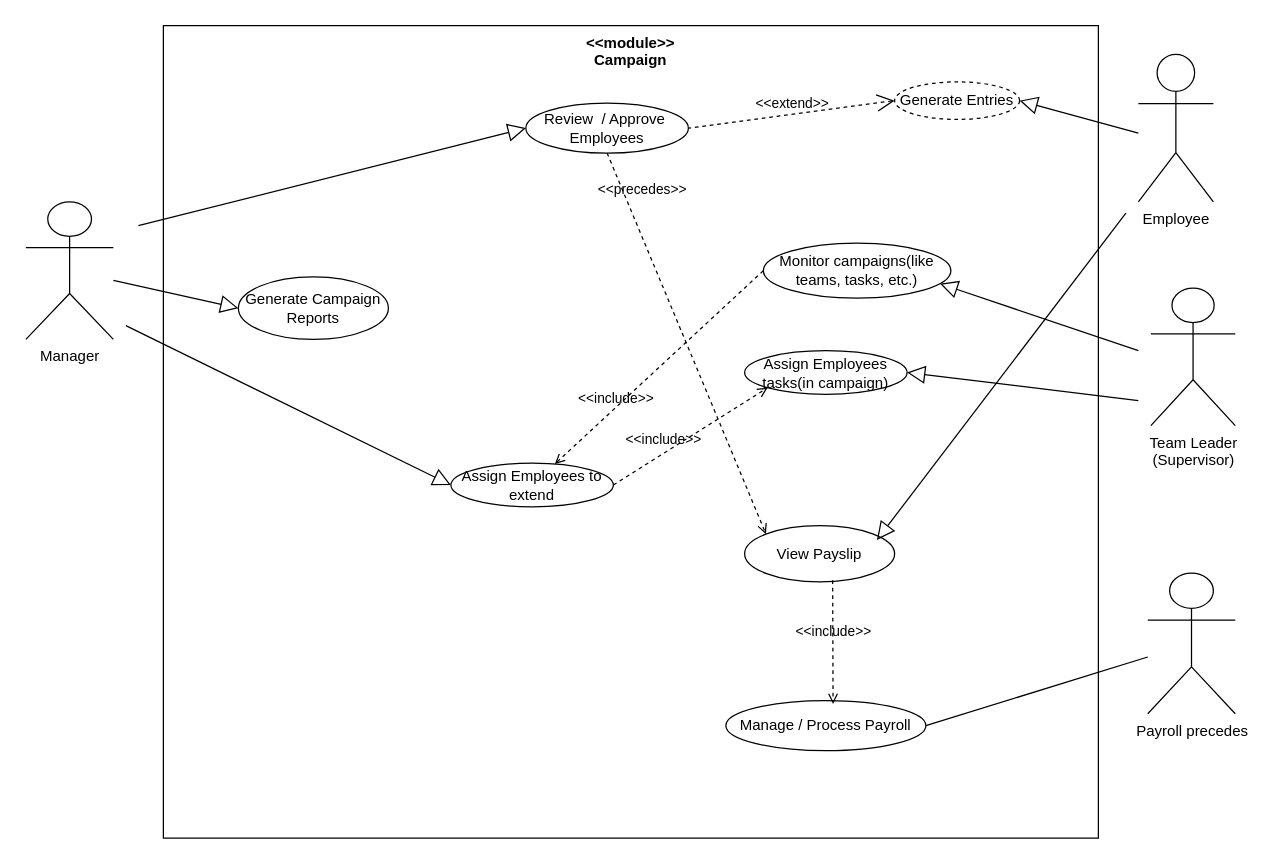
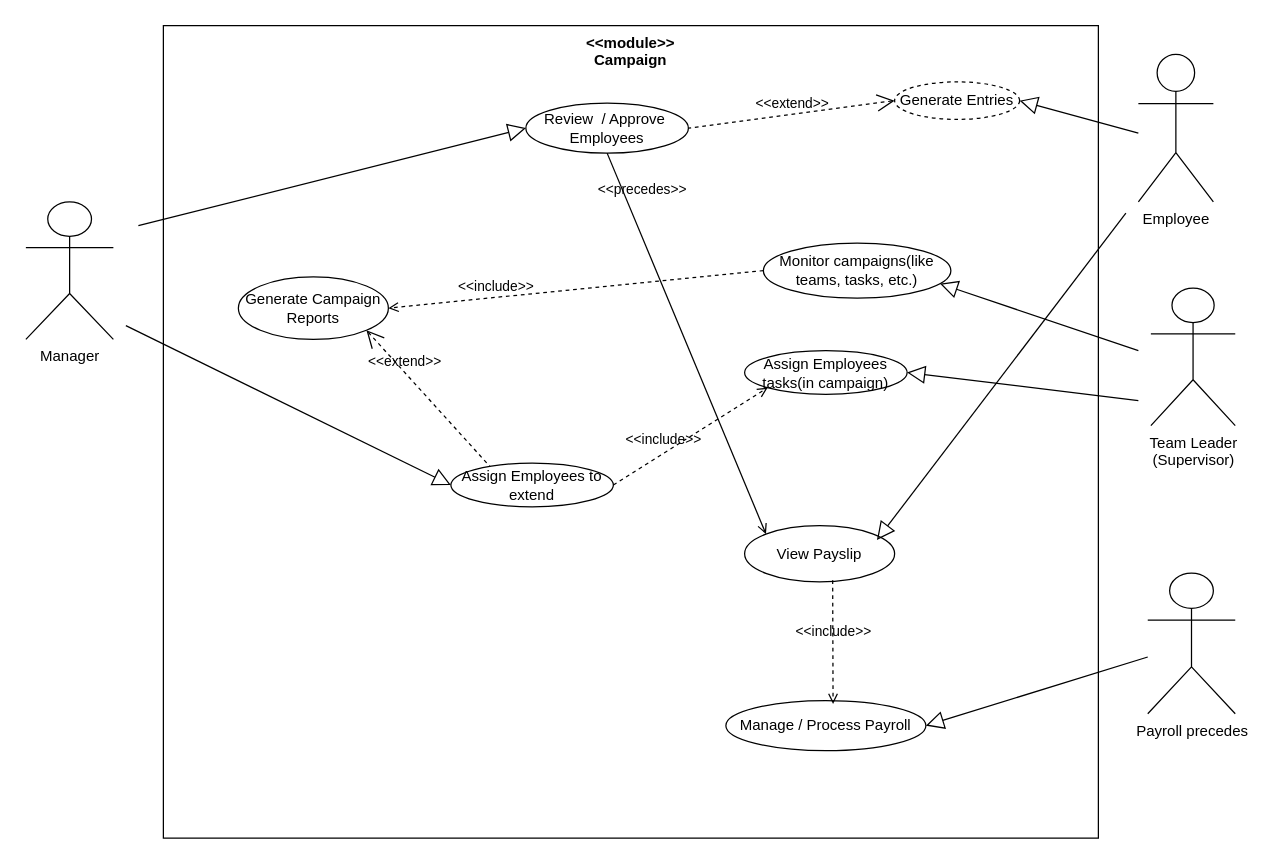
edge "Manager" -> "Generate Campaign Reports": removed
edge "Review / Approve Employees" -> "View Payslip": style dashed -> solid
edge "Monitor campaigns(like teams, tasks, etc.)" -> "Assign Employees to extend": now "Monitor campaigns(like teams, tasks, etc.)" -> "Generate Campaign Reports"
edge "Assign Employees to extend" -> "Generate Campaign Reports": added, label "<<extend>>"
edge "Payroll precedes" -- "Manage / Process Payroll": arrowhead none -> block
